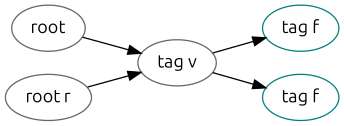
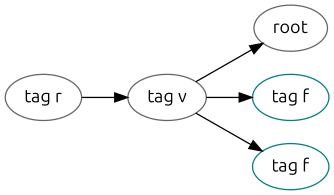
edge "root" -> "tag v": reversed
node "root r": label "root r" -> "tag r"
